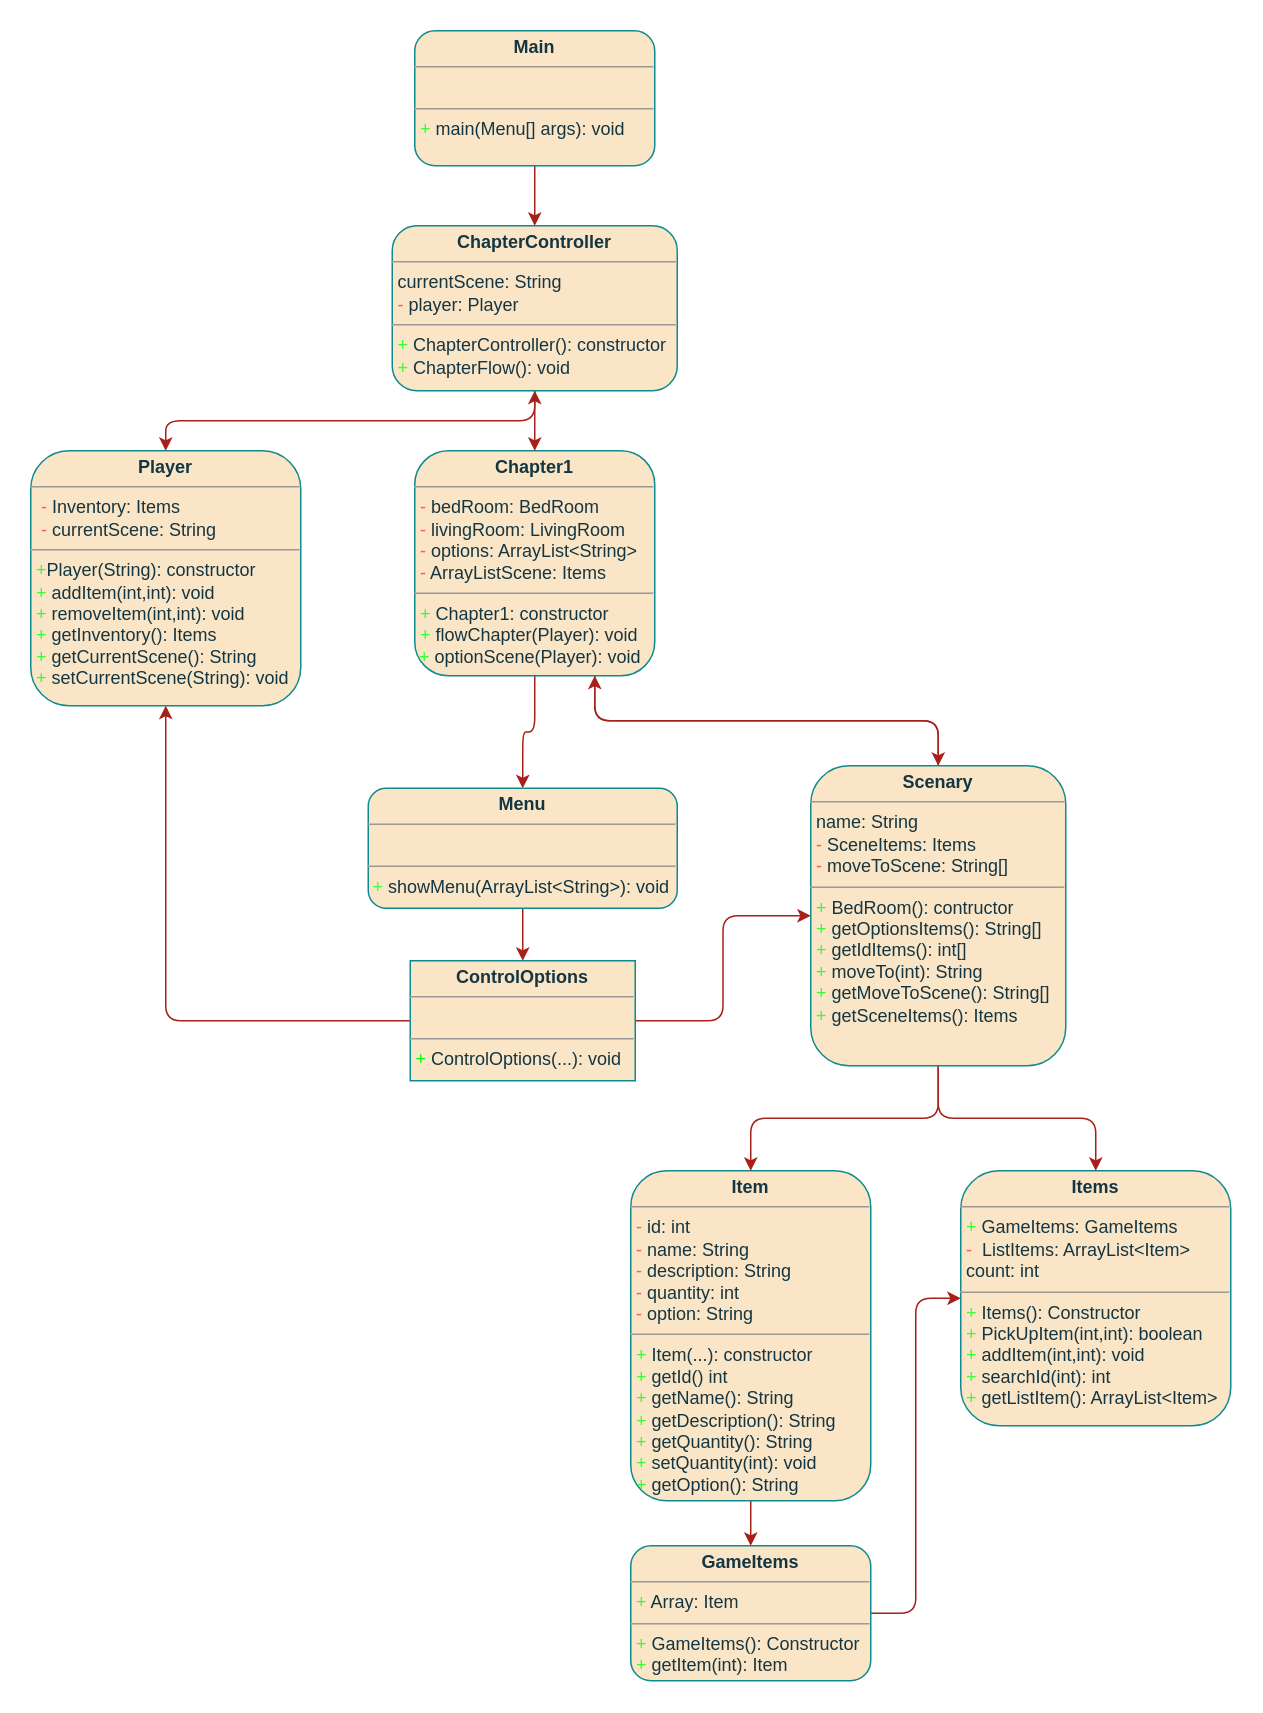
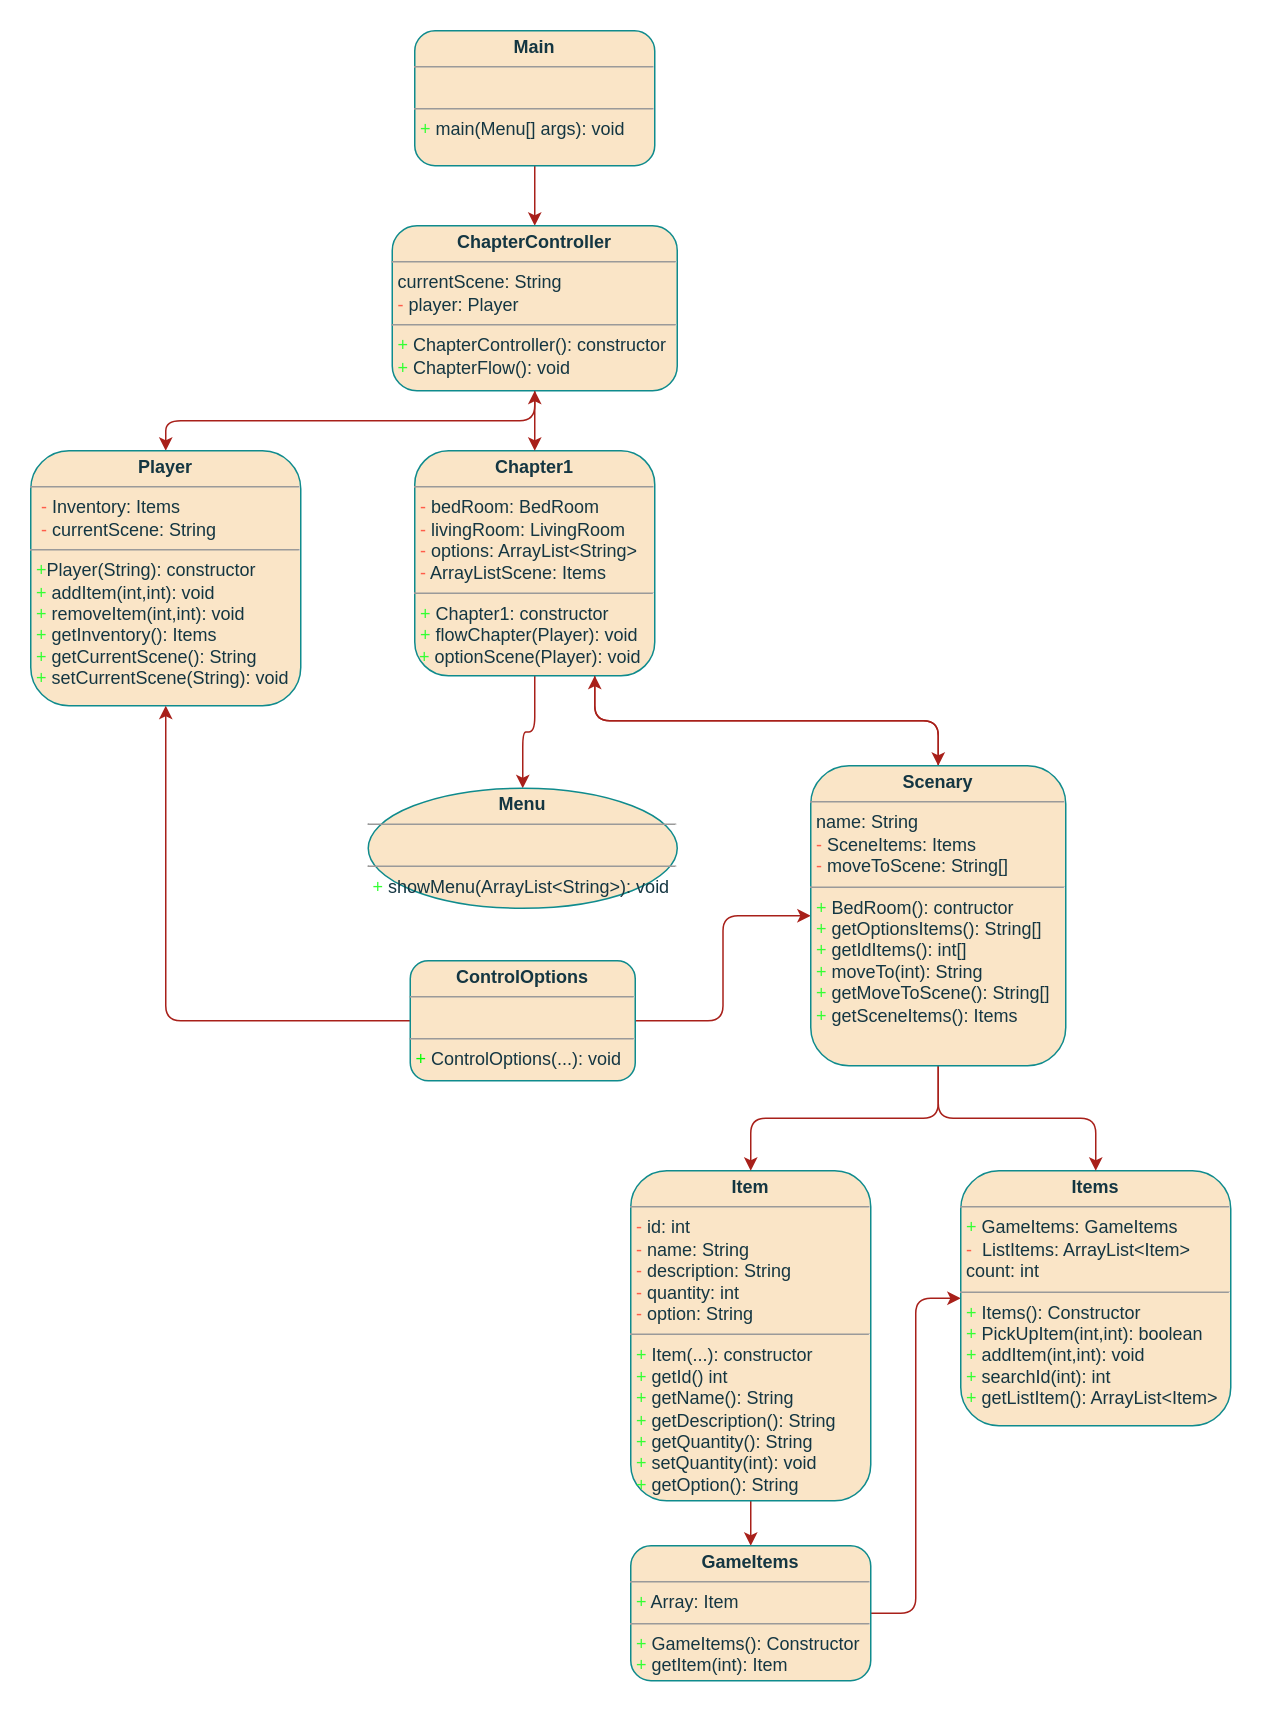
node "Menu + showMenu(ArrayList<String>): void": shape rounded rectangle -> ellipse
edge "Menu + showMenu(ArrayList<String>): void" -> "ControlOptions + ControlOptions(...): void": removed
node "ControlOptions + ControlOptions(...): void": shape rectangle -> rounded rectangle
